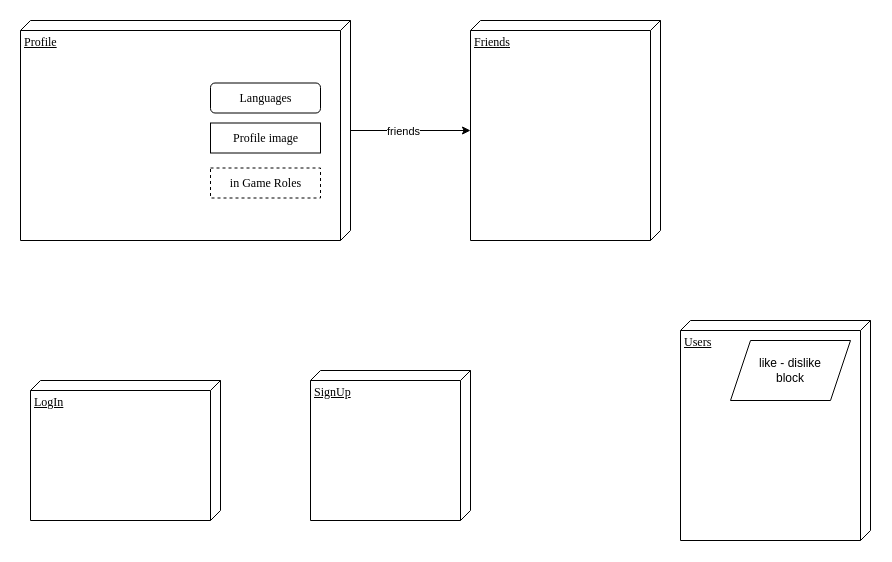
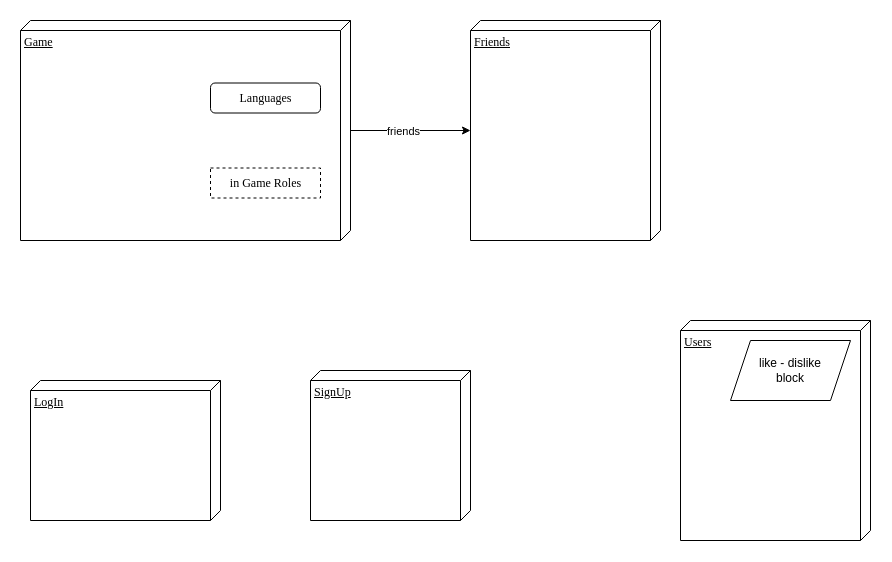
node "Profile": label "Profile" -> "Game"
node "Profile image": removed
